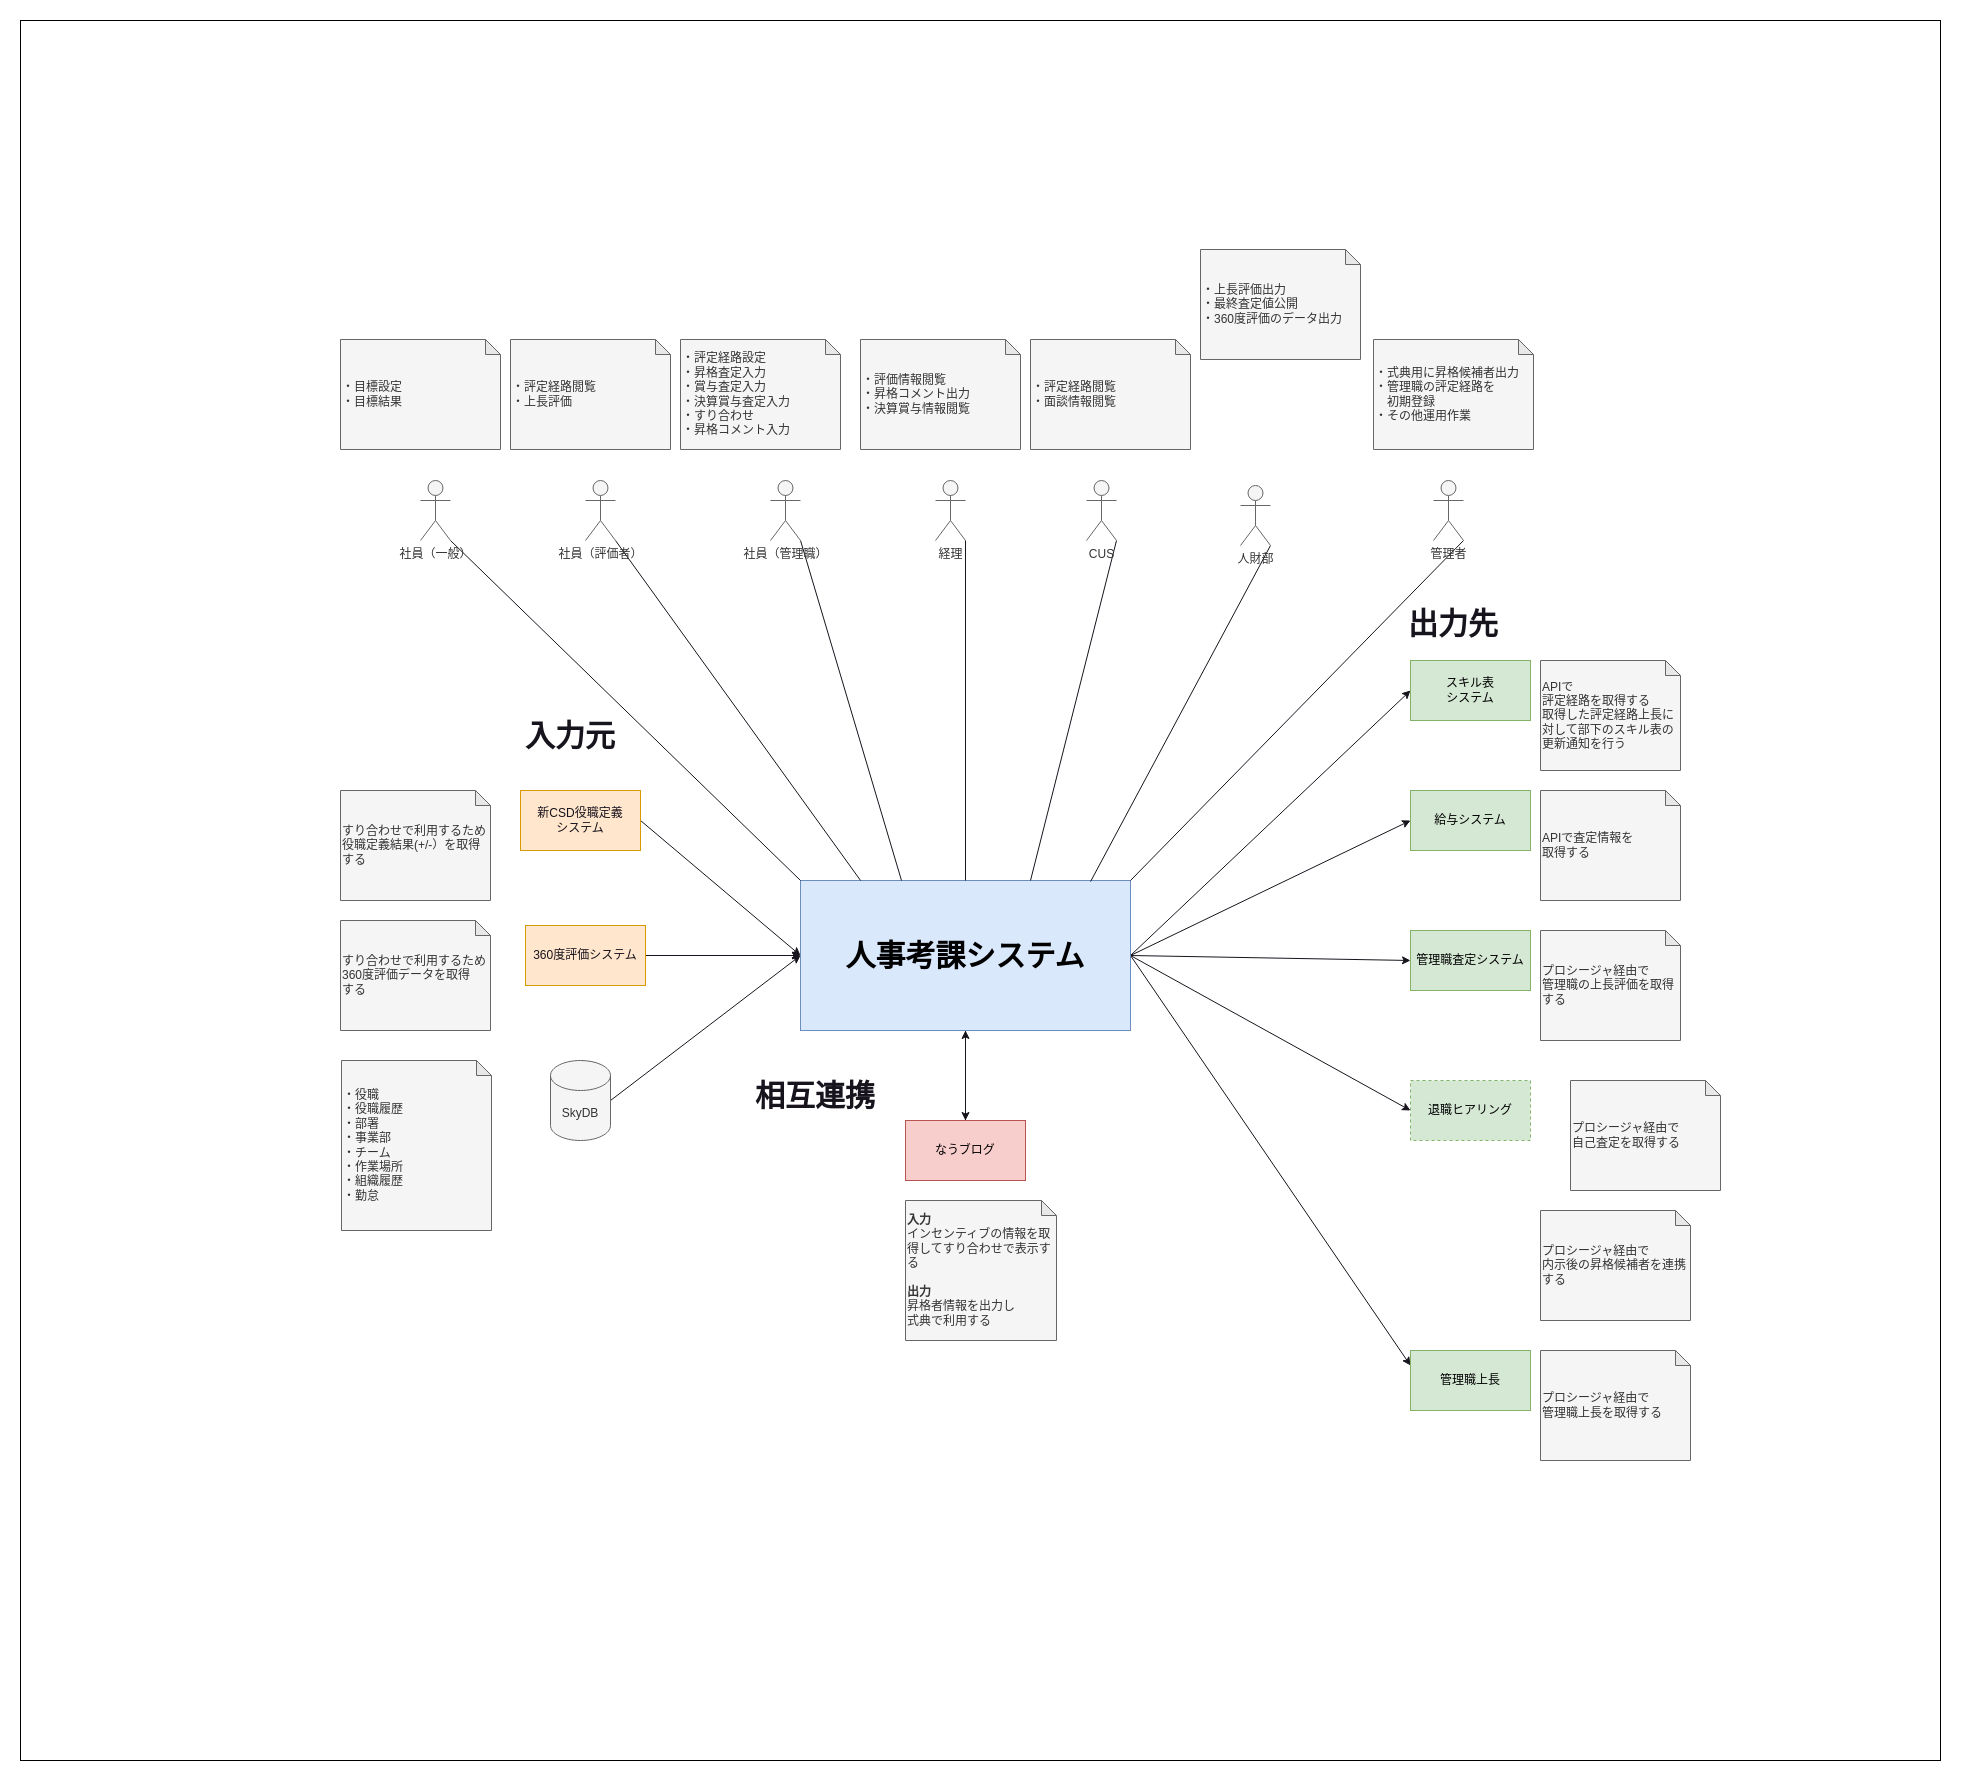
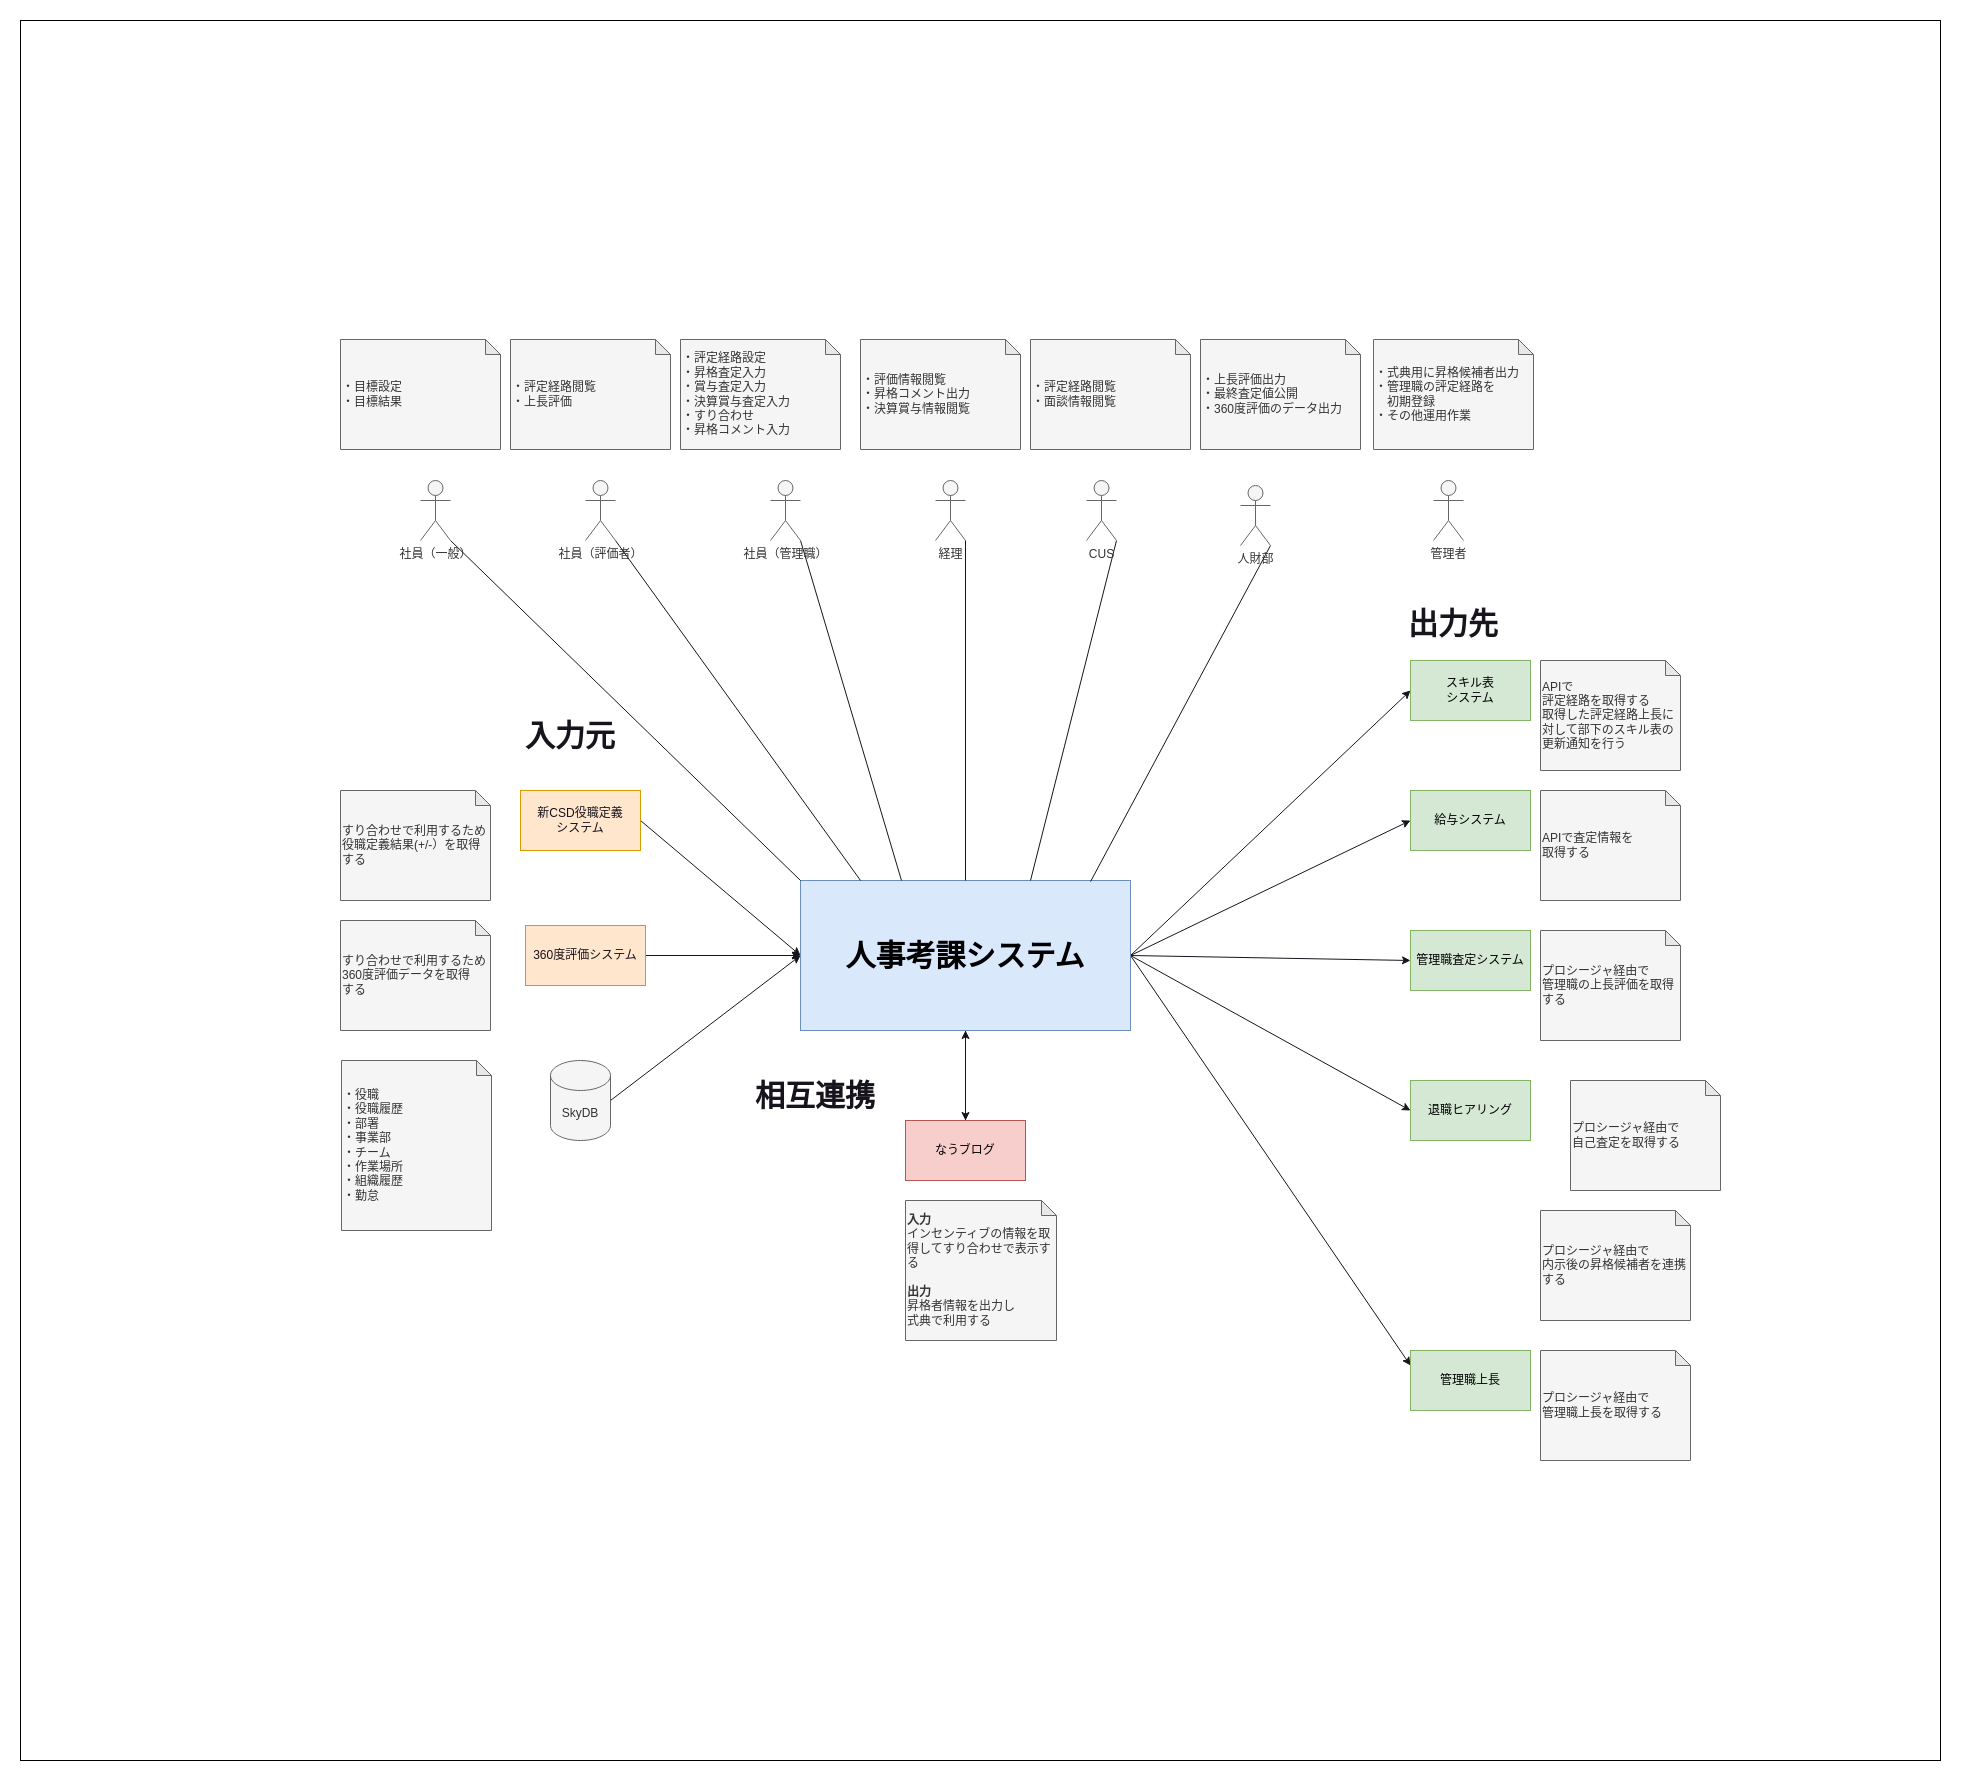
node "・上長評価出力 ・最終査定値公開 ・360度評価のデータ出力": moved (1281, 305) -> (1281, 395)
edge "管理者" -- "人事考課システム": removed
node "退職ヒアリング": style dashed -> solid
